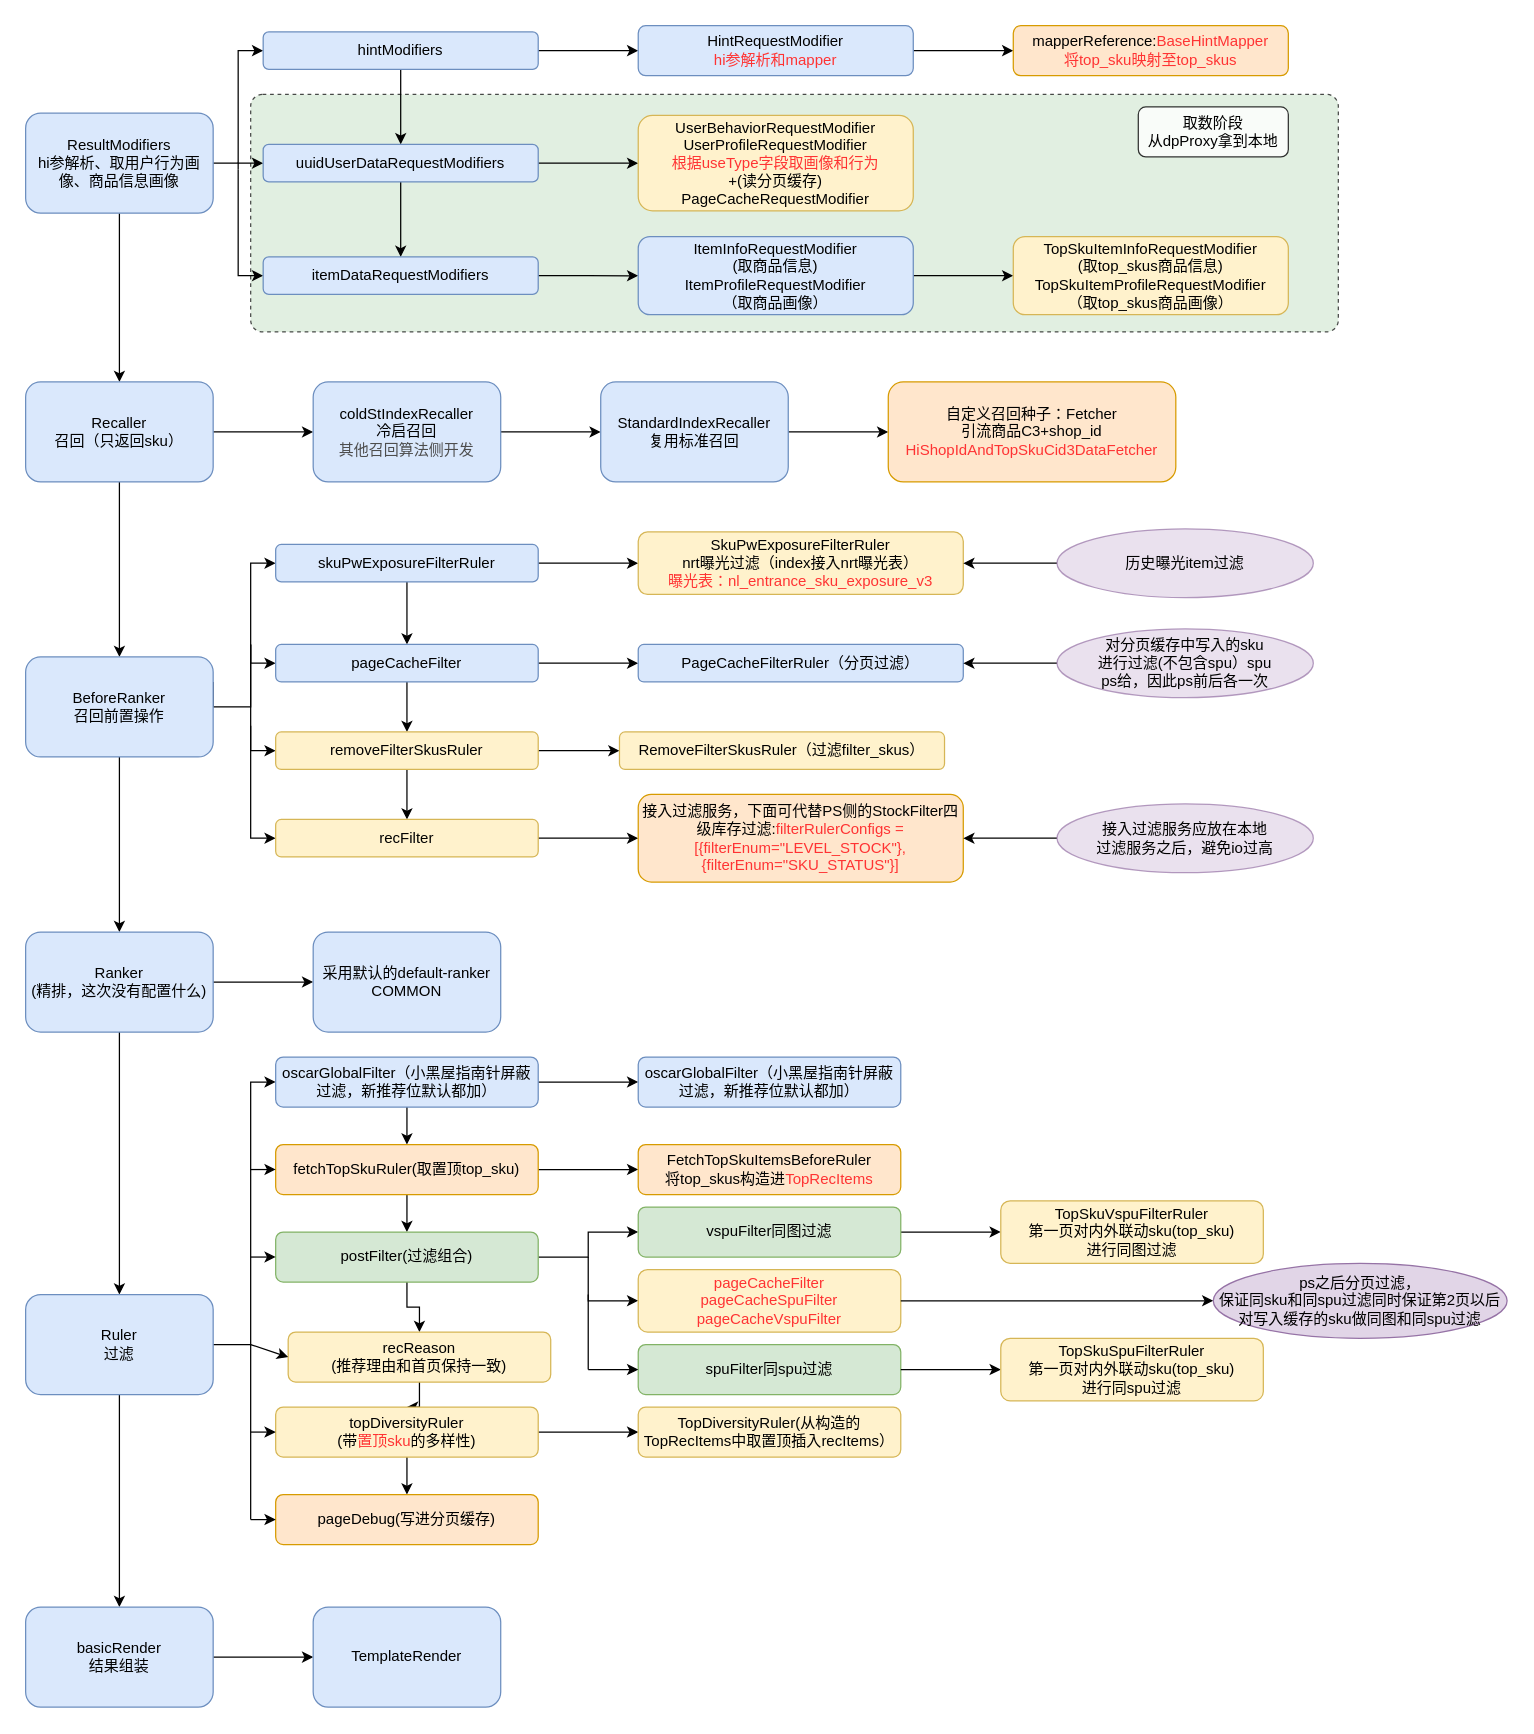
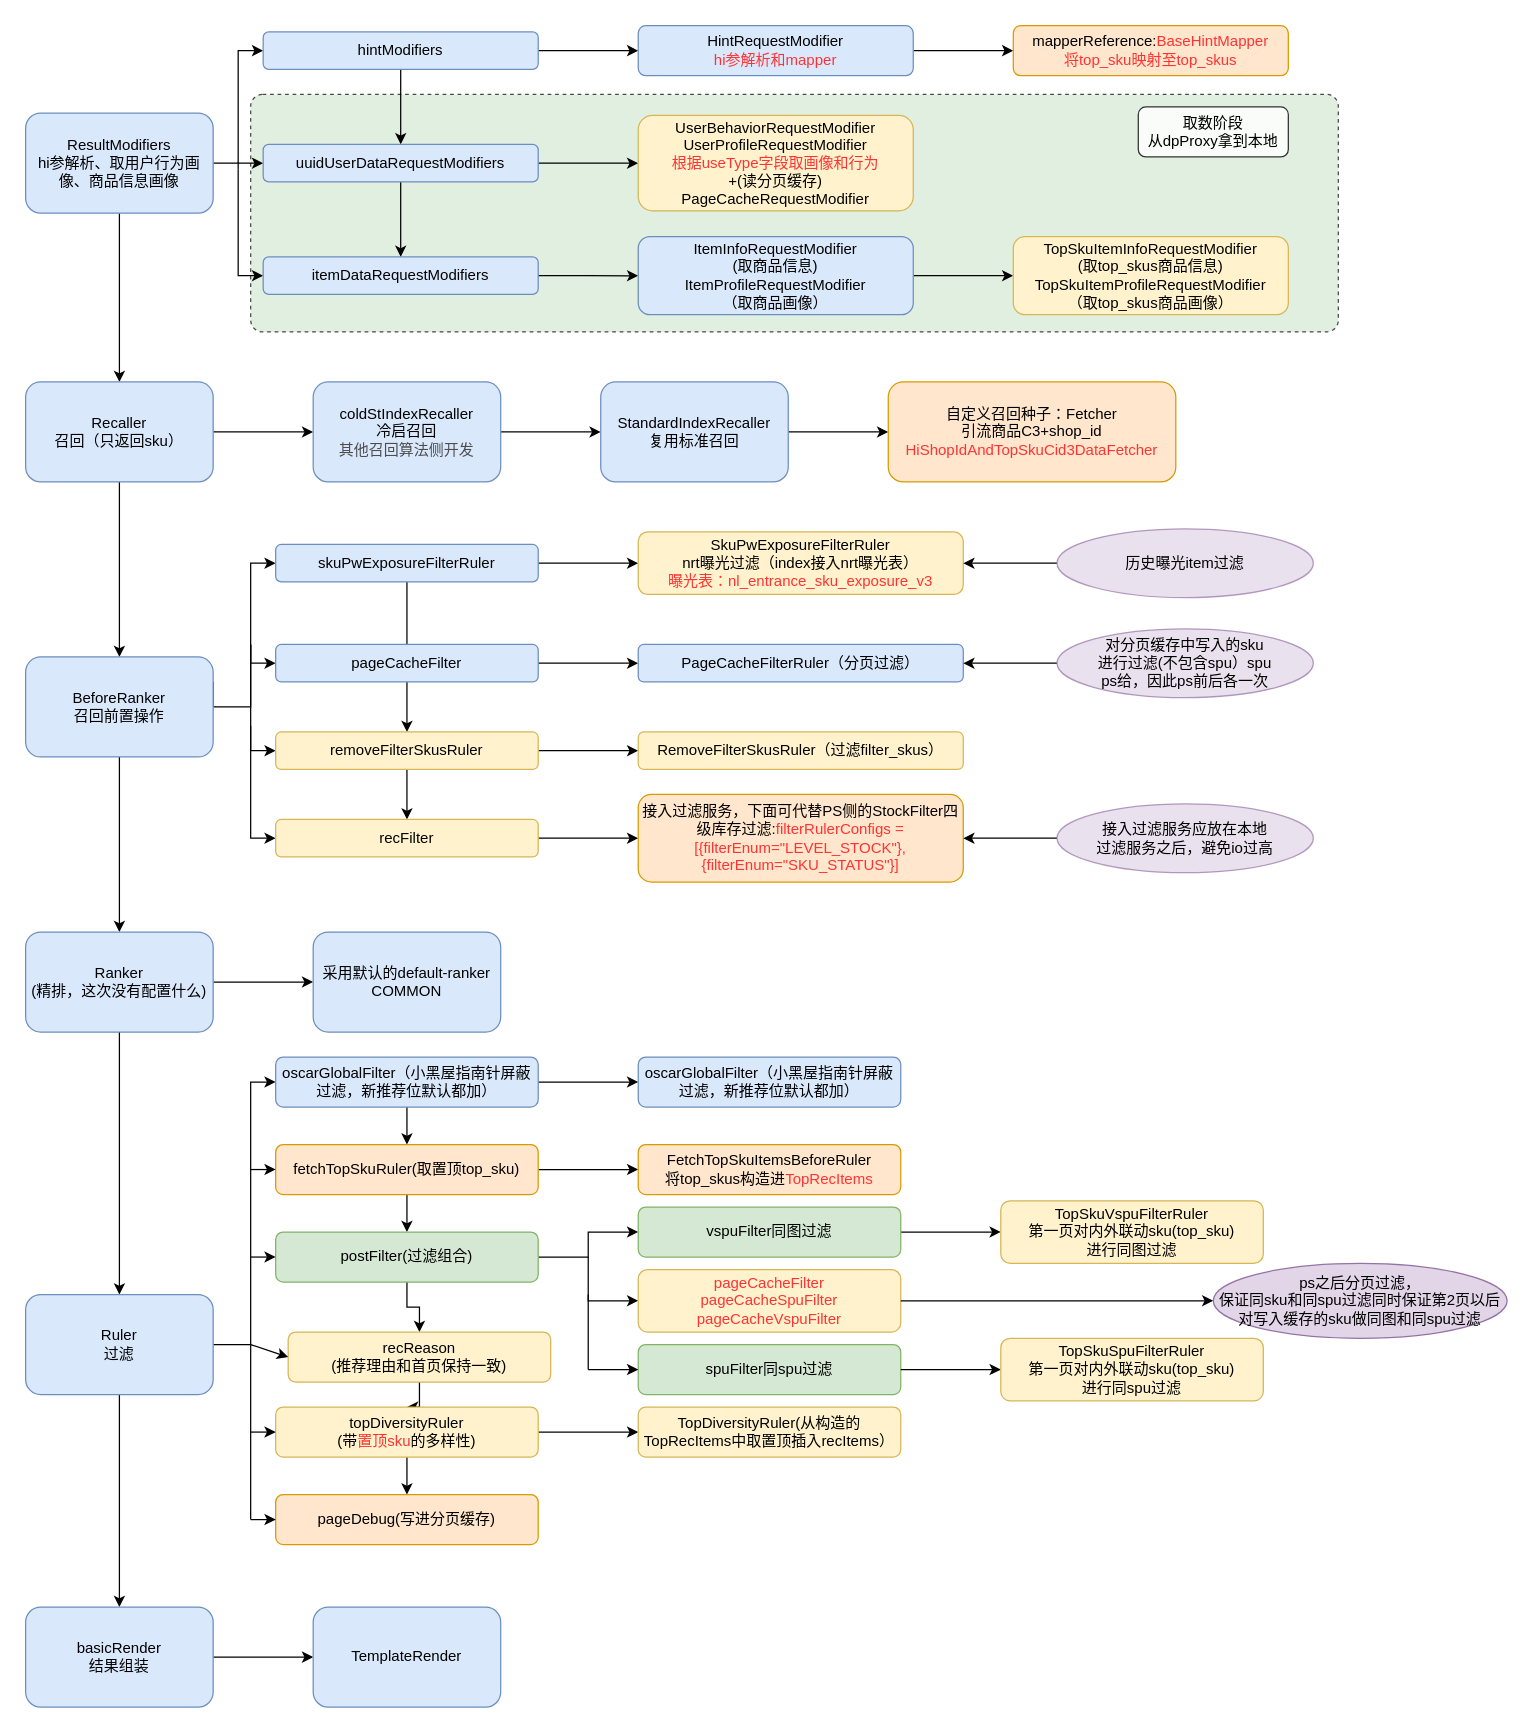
edge "skuPwExposureFilterRuler" -> "pageCacheFilter": arrowhead classic -> none
node "RemoveFilterSkusRuler（过滤filter_skus）": moved (782, 751) -> (801, 751)
